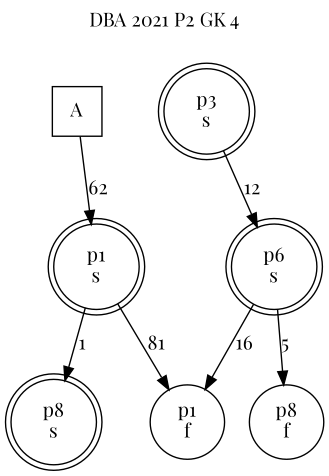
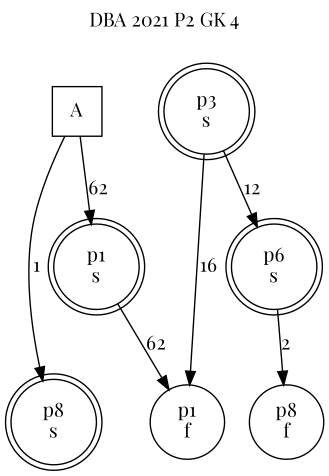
edge "p1 s" -> "p8 s": now "A" -> "p8 s"
edge "p6 s" -> "p1 f": now "p3 s" -> "p1 f"
edge "p1 s" -> "p1 f": label "81" -> "62"
edge "p6 s" -> "p8 f": label "5" -> "2"
